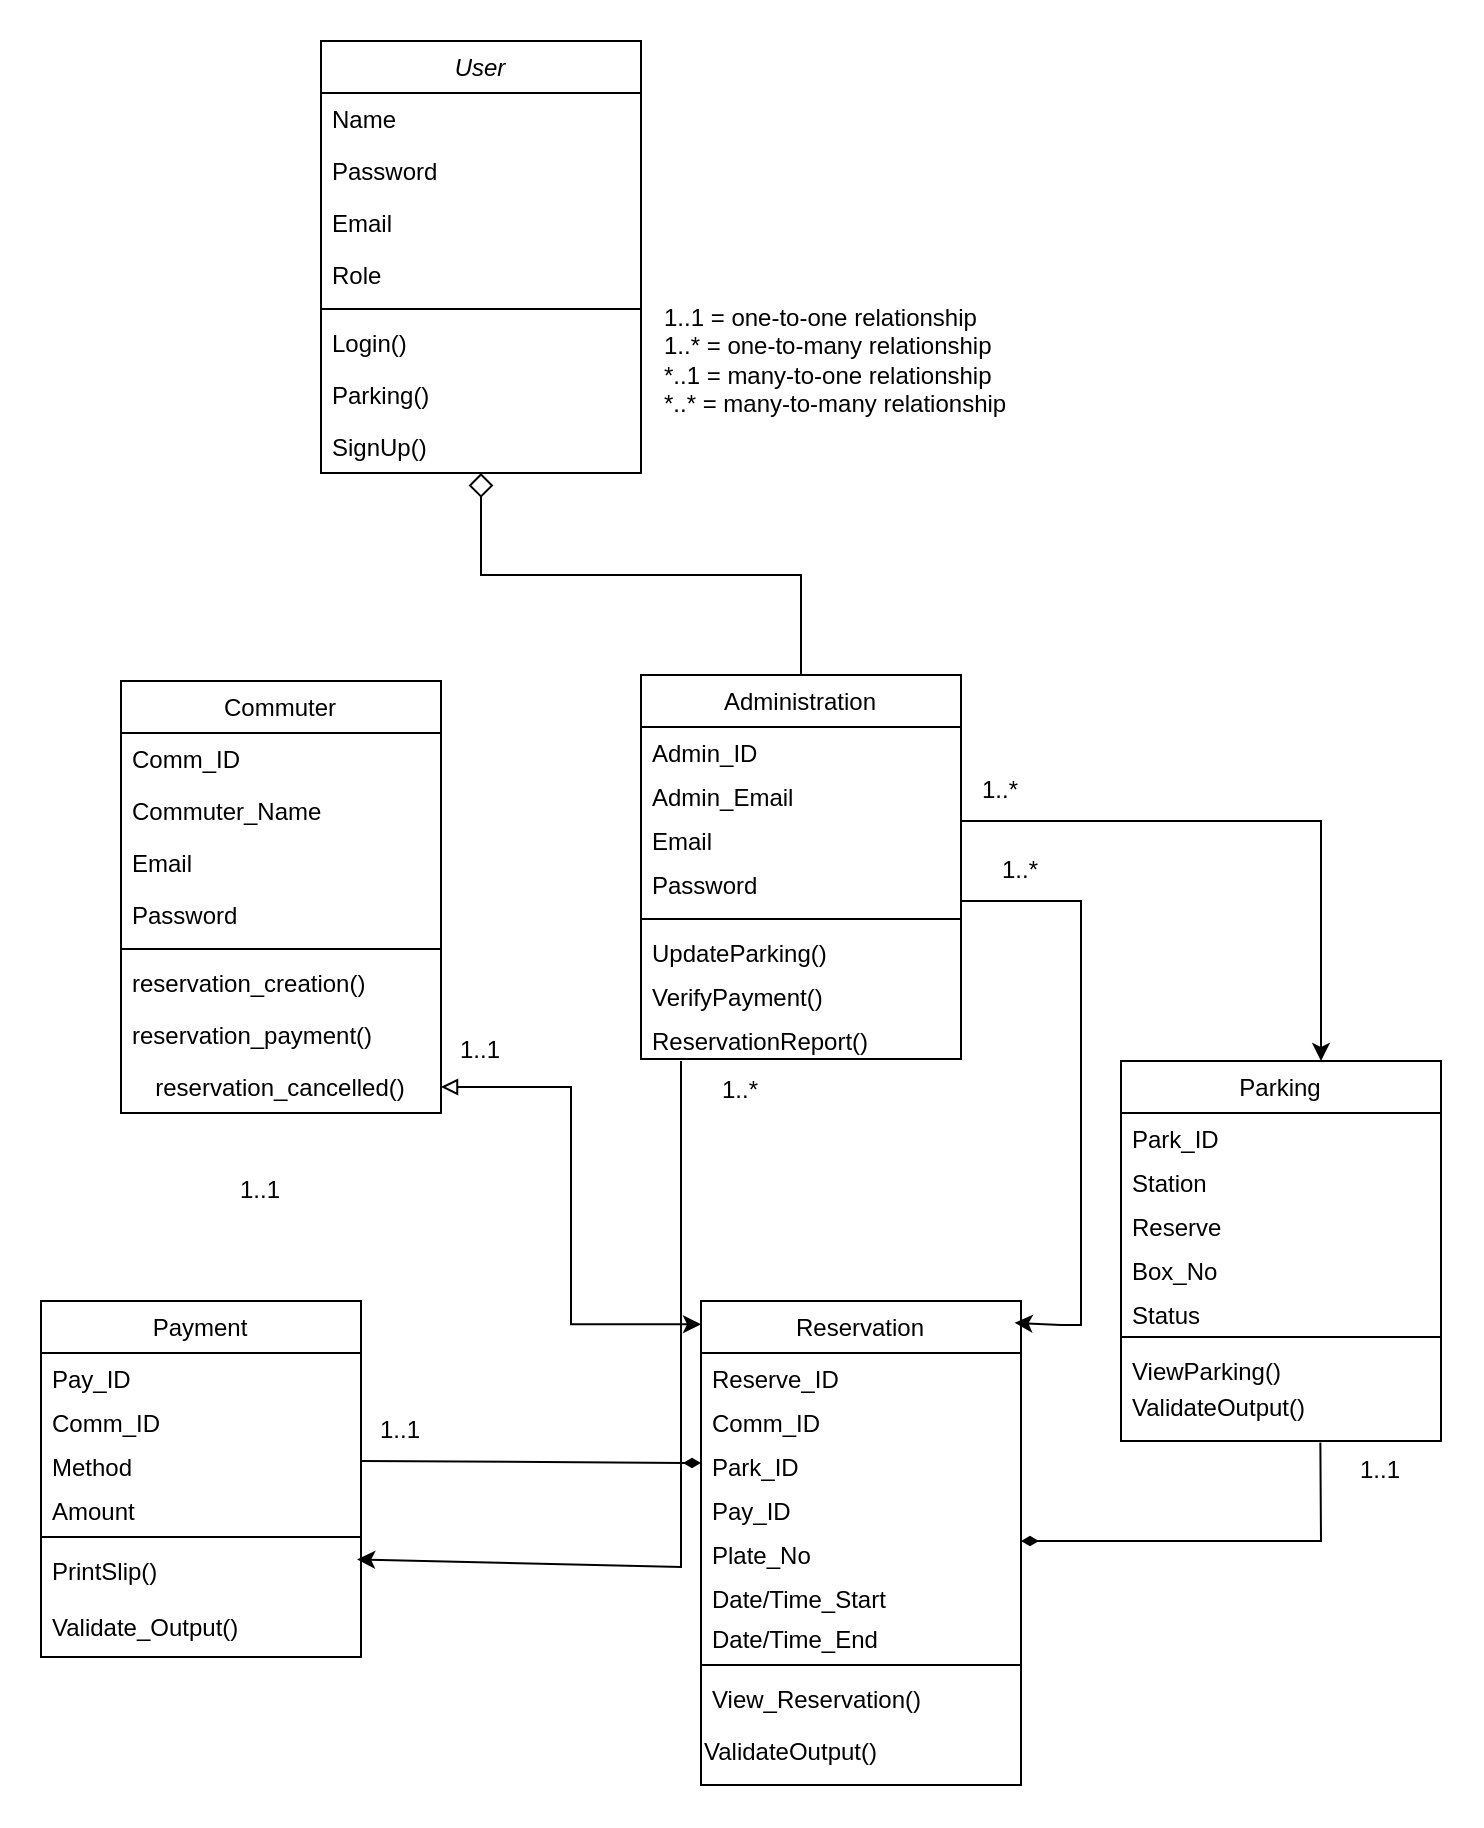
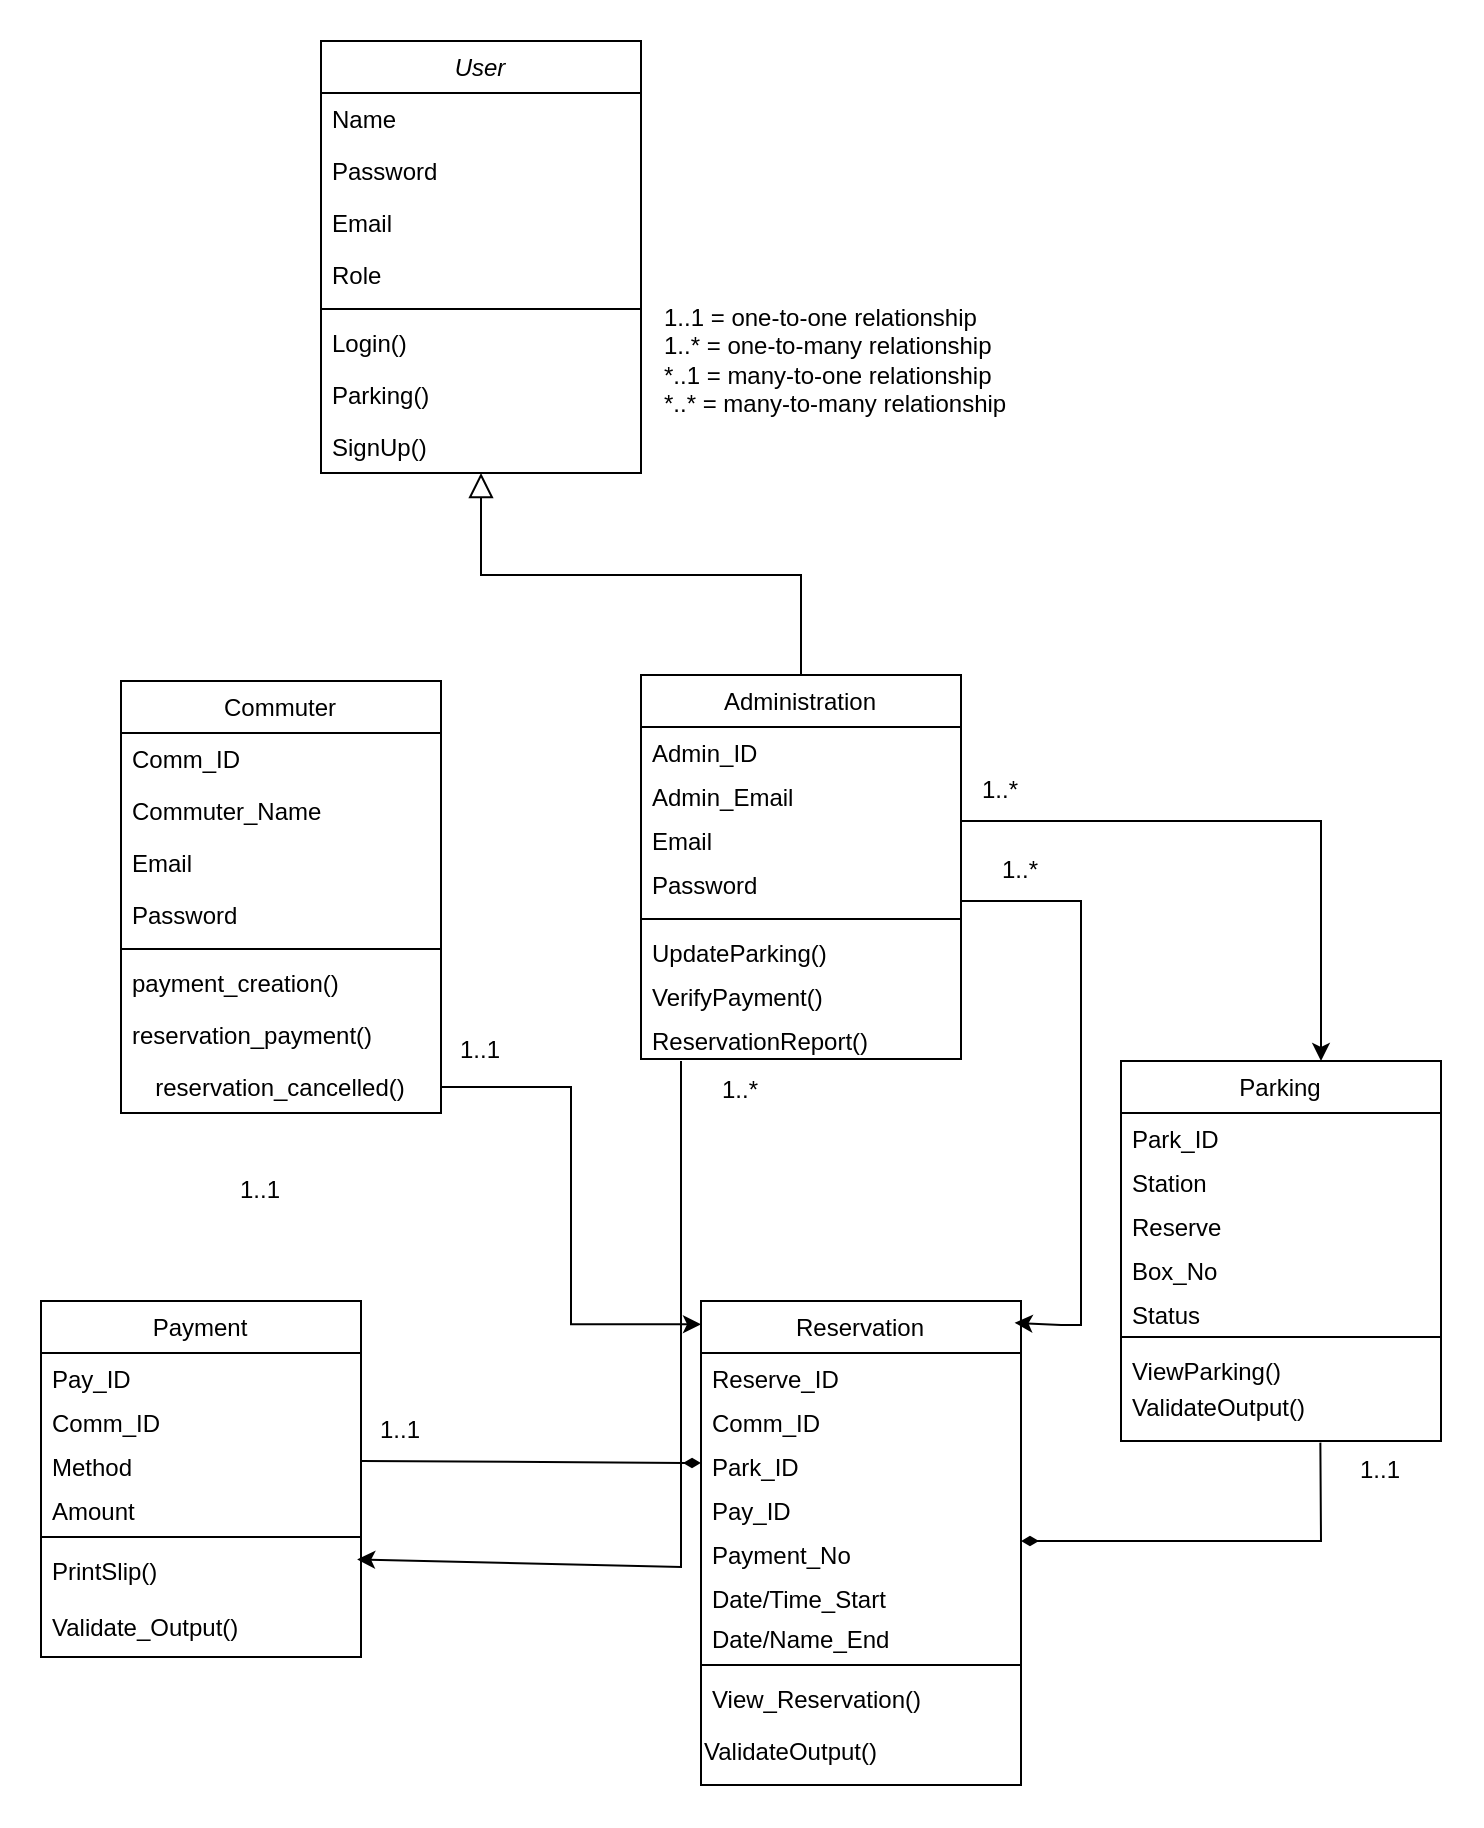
edge "Administration" -> "User": arrowhead diamond -> block
node "reservation_creation()": label "reservation_creation()" -> "payment_creation()"
edge "reservation_cancelled()" -- "Reservation": arrowhead block -> none
node "Plate_No": label "Plate_No" -> "Payment_No"
node "Date/Time_End": label "Date/Time_End" -> "Date/Name_End"
